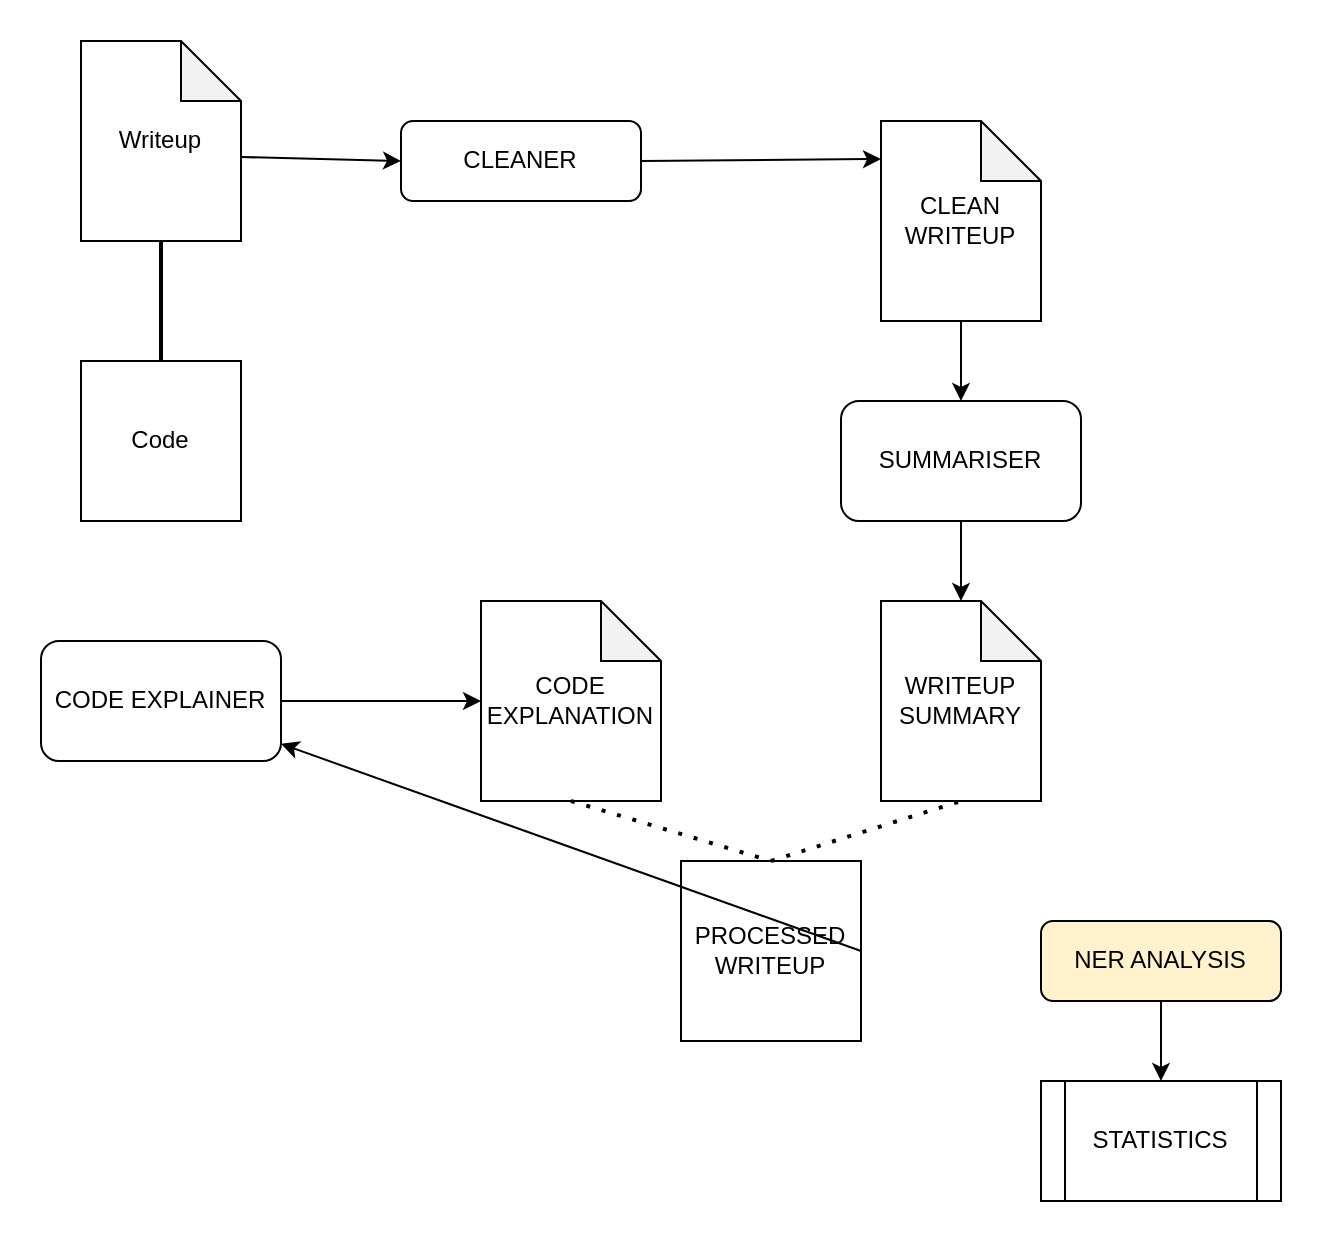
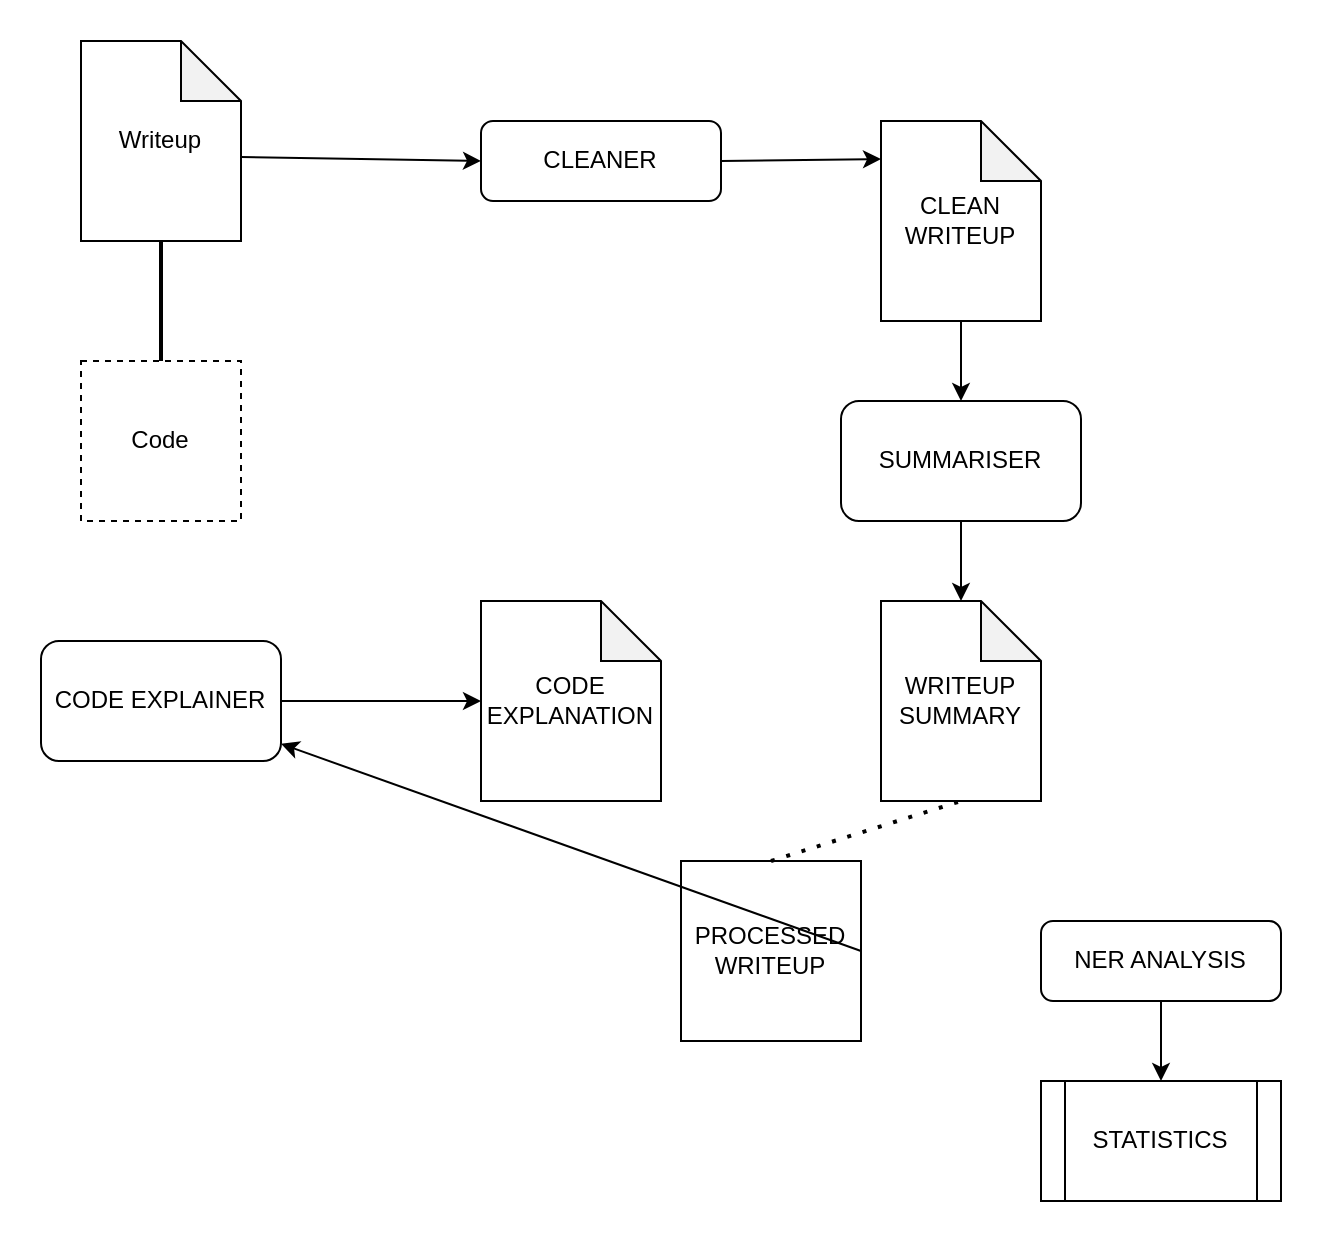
node "CLEANER": moved (521, 161) -> (601, 161)
node "Code": style solid -> dashed
edge "CODE EXPLANATION" -- "PROCESSED WRITEUP": removed
node "NER ANALYSIS": fillcolor #fff2cc -> #ffffff
